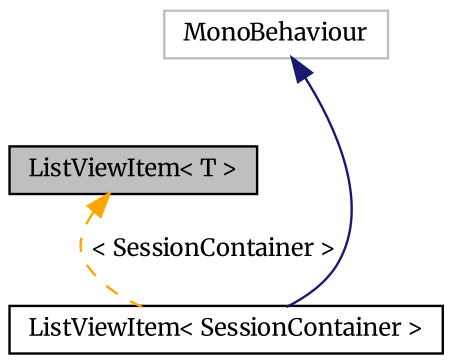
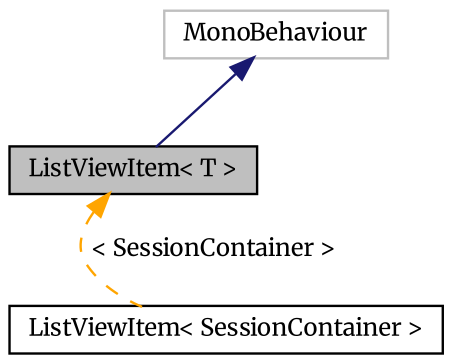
edge "ListViewItem< SessionContainer >" -> "MonoBehaviour": now "ListViewItem< T >" -> "MonoBehaviour"
